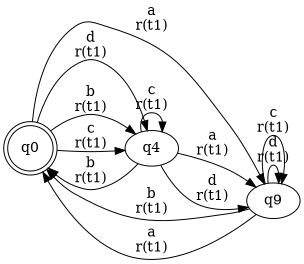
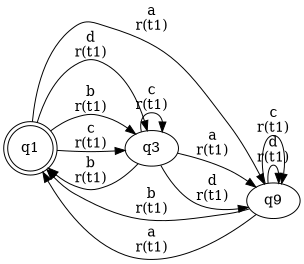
node "q0": label "q0" -> "q1"
node "q4": label "q4" -> "q3"
